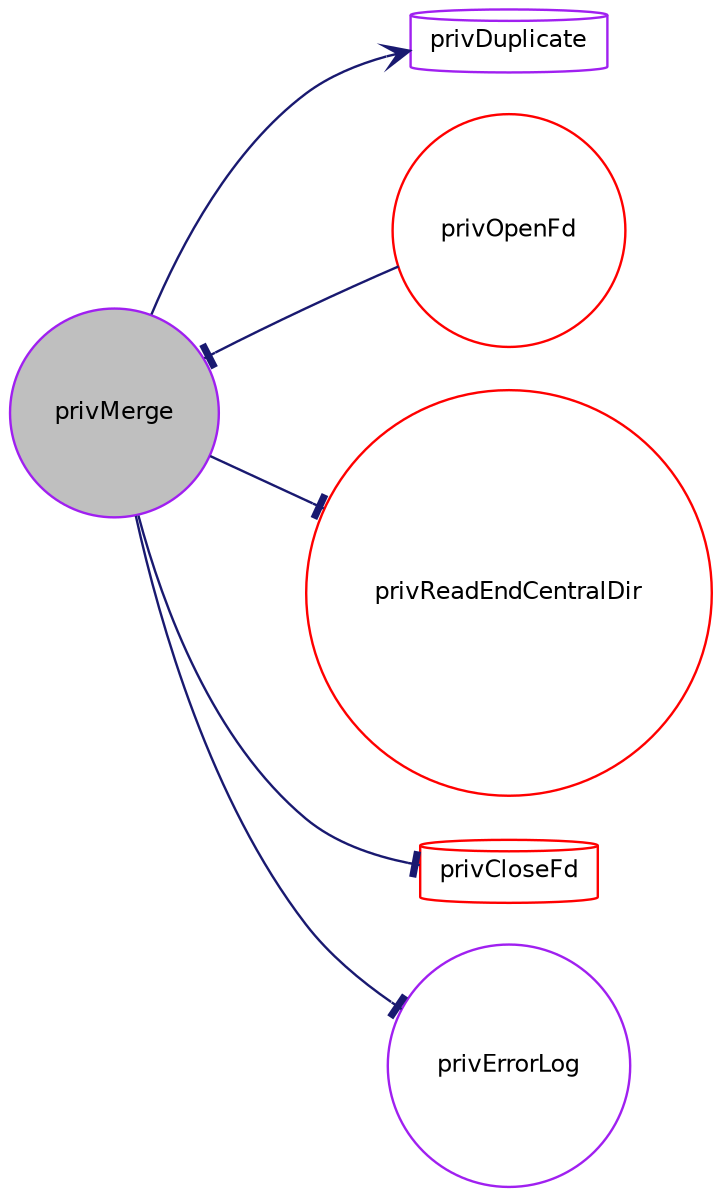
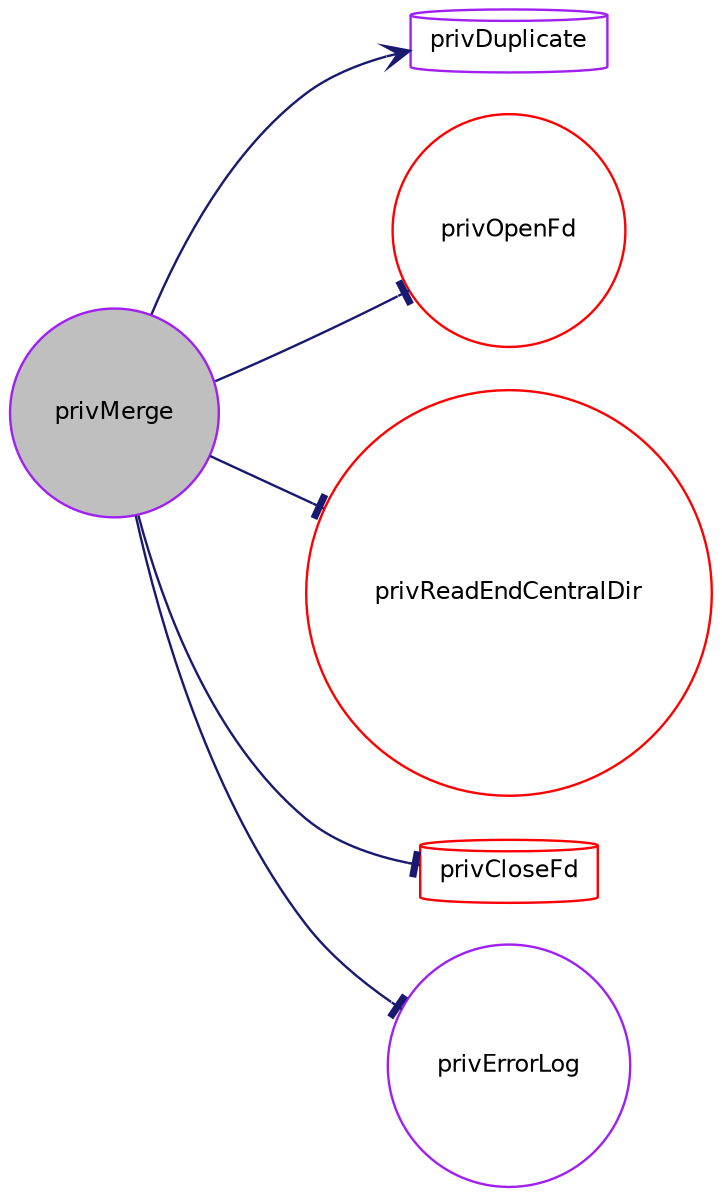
edge "privOpenFd" -> "privMerge": reversed
